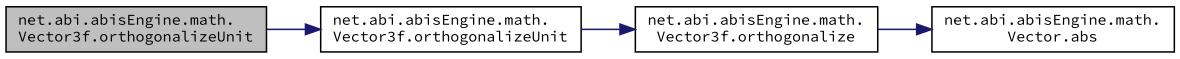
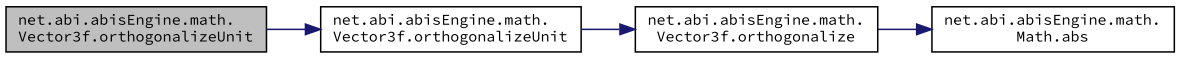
node "net.abi.abisEngine.math. Vector.abs": label "net.abi.abisEngine.math. Vector.abs" -> "net.abi.abisEngine.math. Math.abs"
